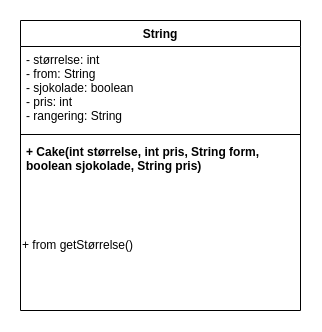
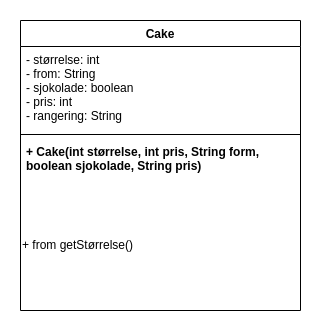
node "String": label "String" -> "Cake"
